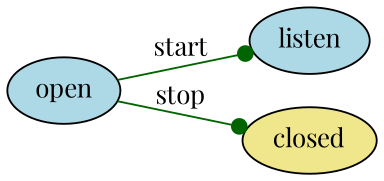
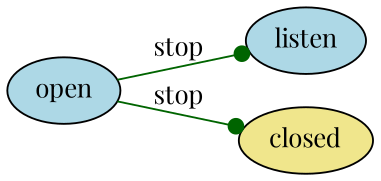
edge "open" -> "listen": label "start" -> "stop"
